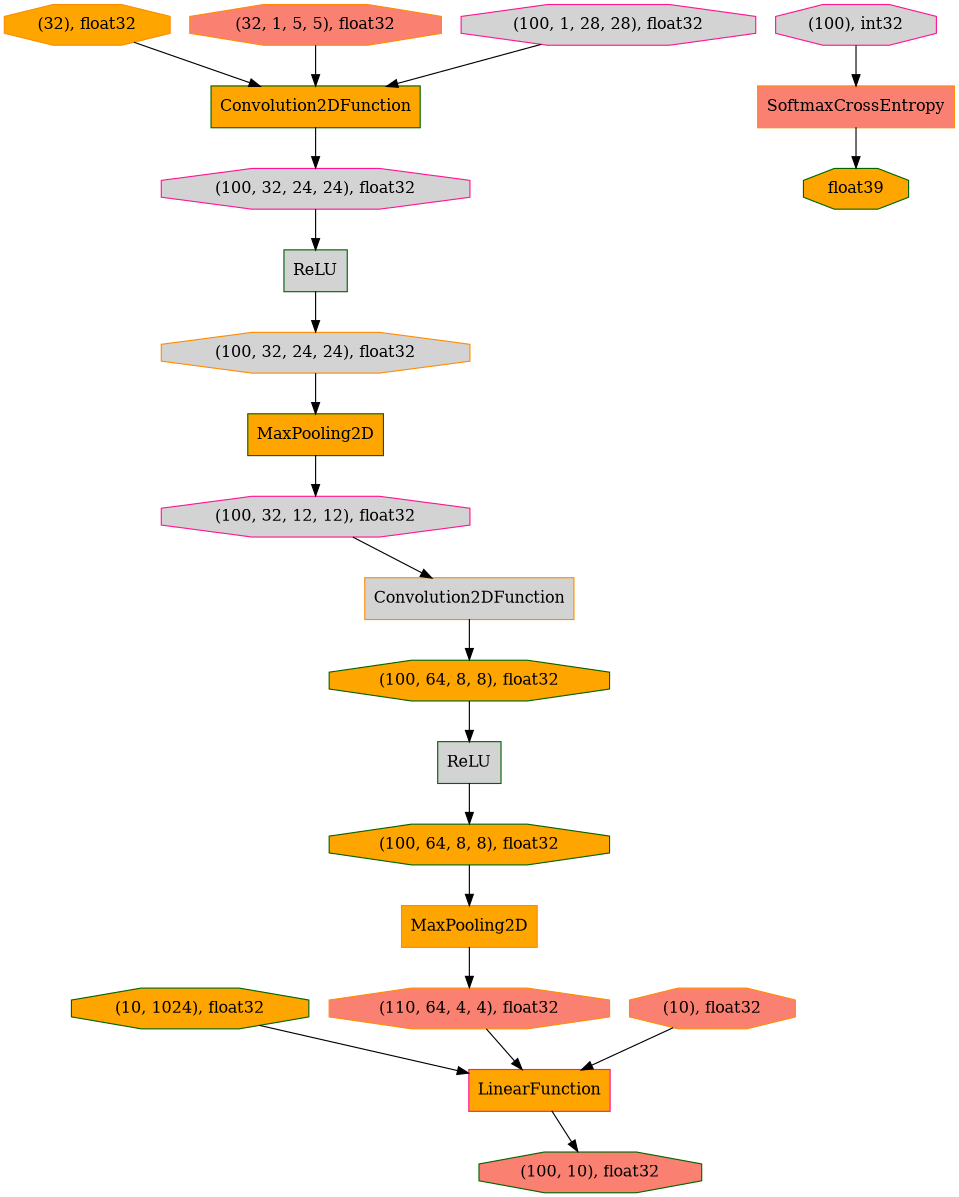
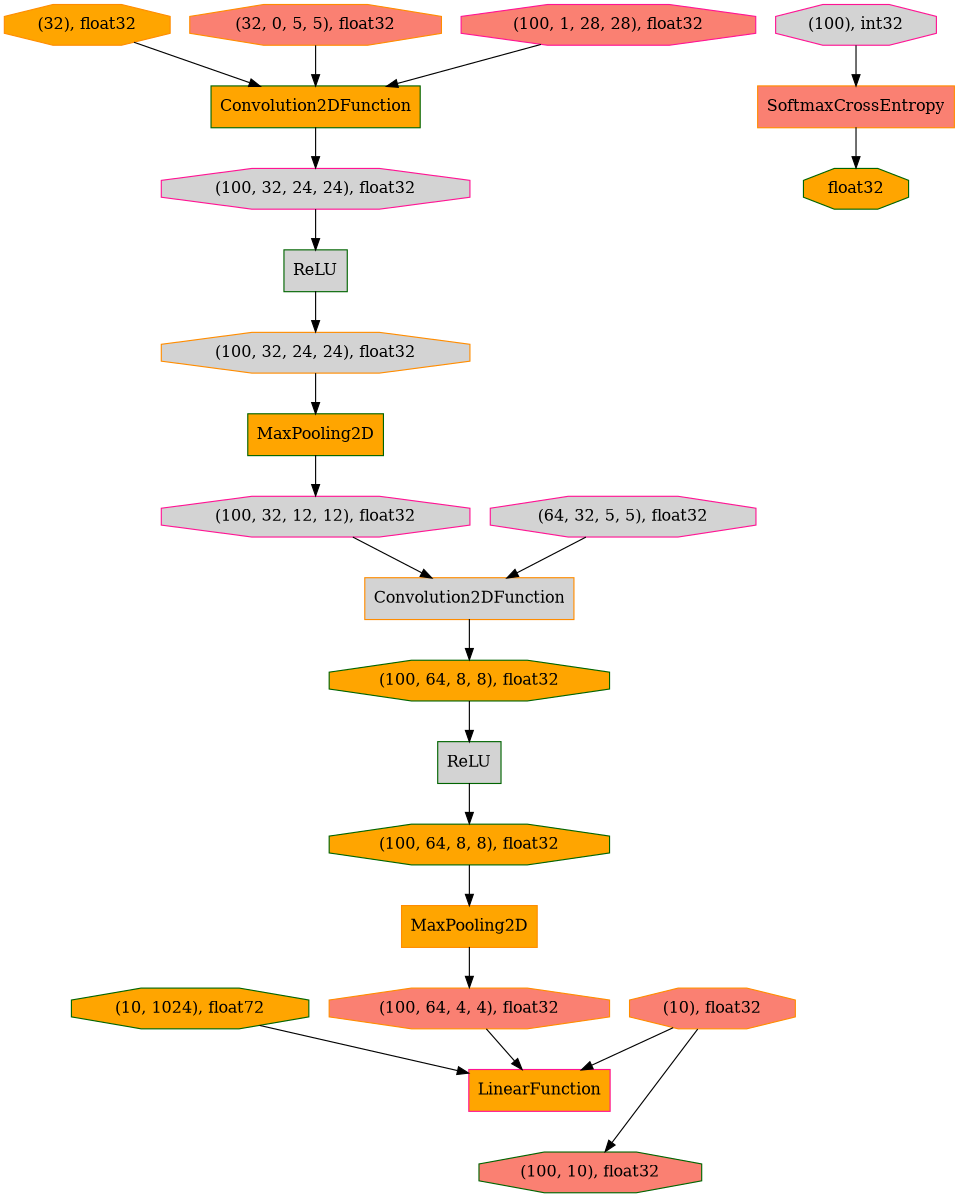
node "(32, 1, 5, 5), float32": label "(32, 1, 5, 5), float32" -> "(32, 0, 5, 5), float32"
node "(100, 1, 28, 28), float32": fillcolor lightgrey -> salmon
node "float39": label "float39" -> "float32"
node "(64, 32, 5, 5), float32": added
node "(10, 1024), float32": label "(10, 1024), float32" -> "(10, 1024), float72"
node "(110, 64, 4, 4), float32": label "(110, 64, 4, 4), float32" -> "(100, 64, 4, 4), float32"
edge "LinearFunction" -> "(100, 10), float32": now "(10), float32" -> "(100, 10), float32"
